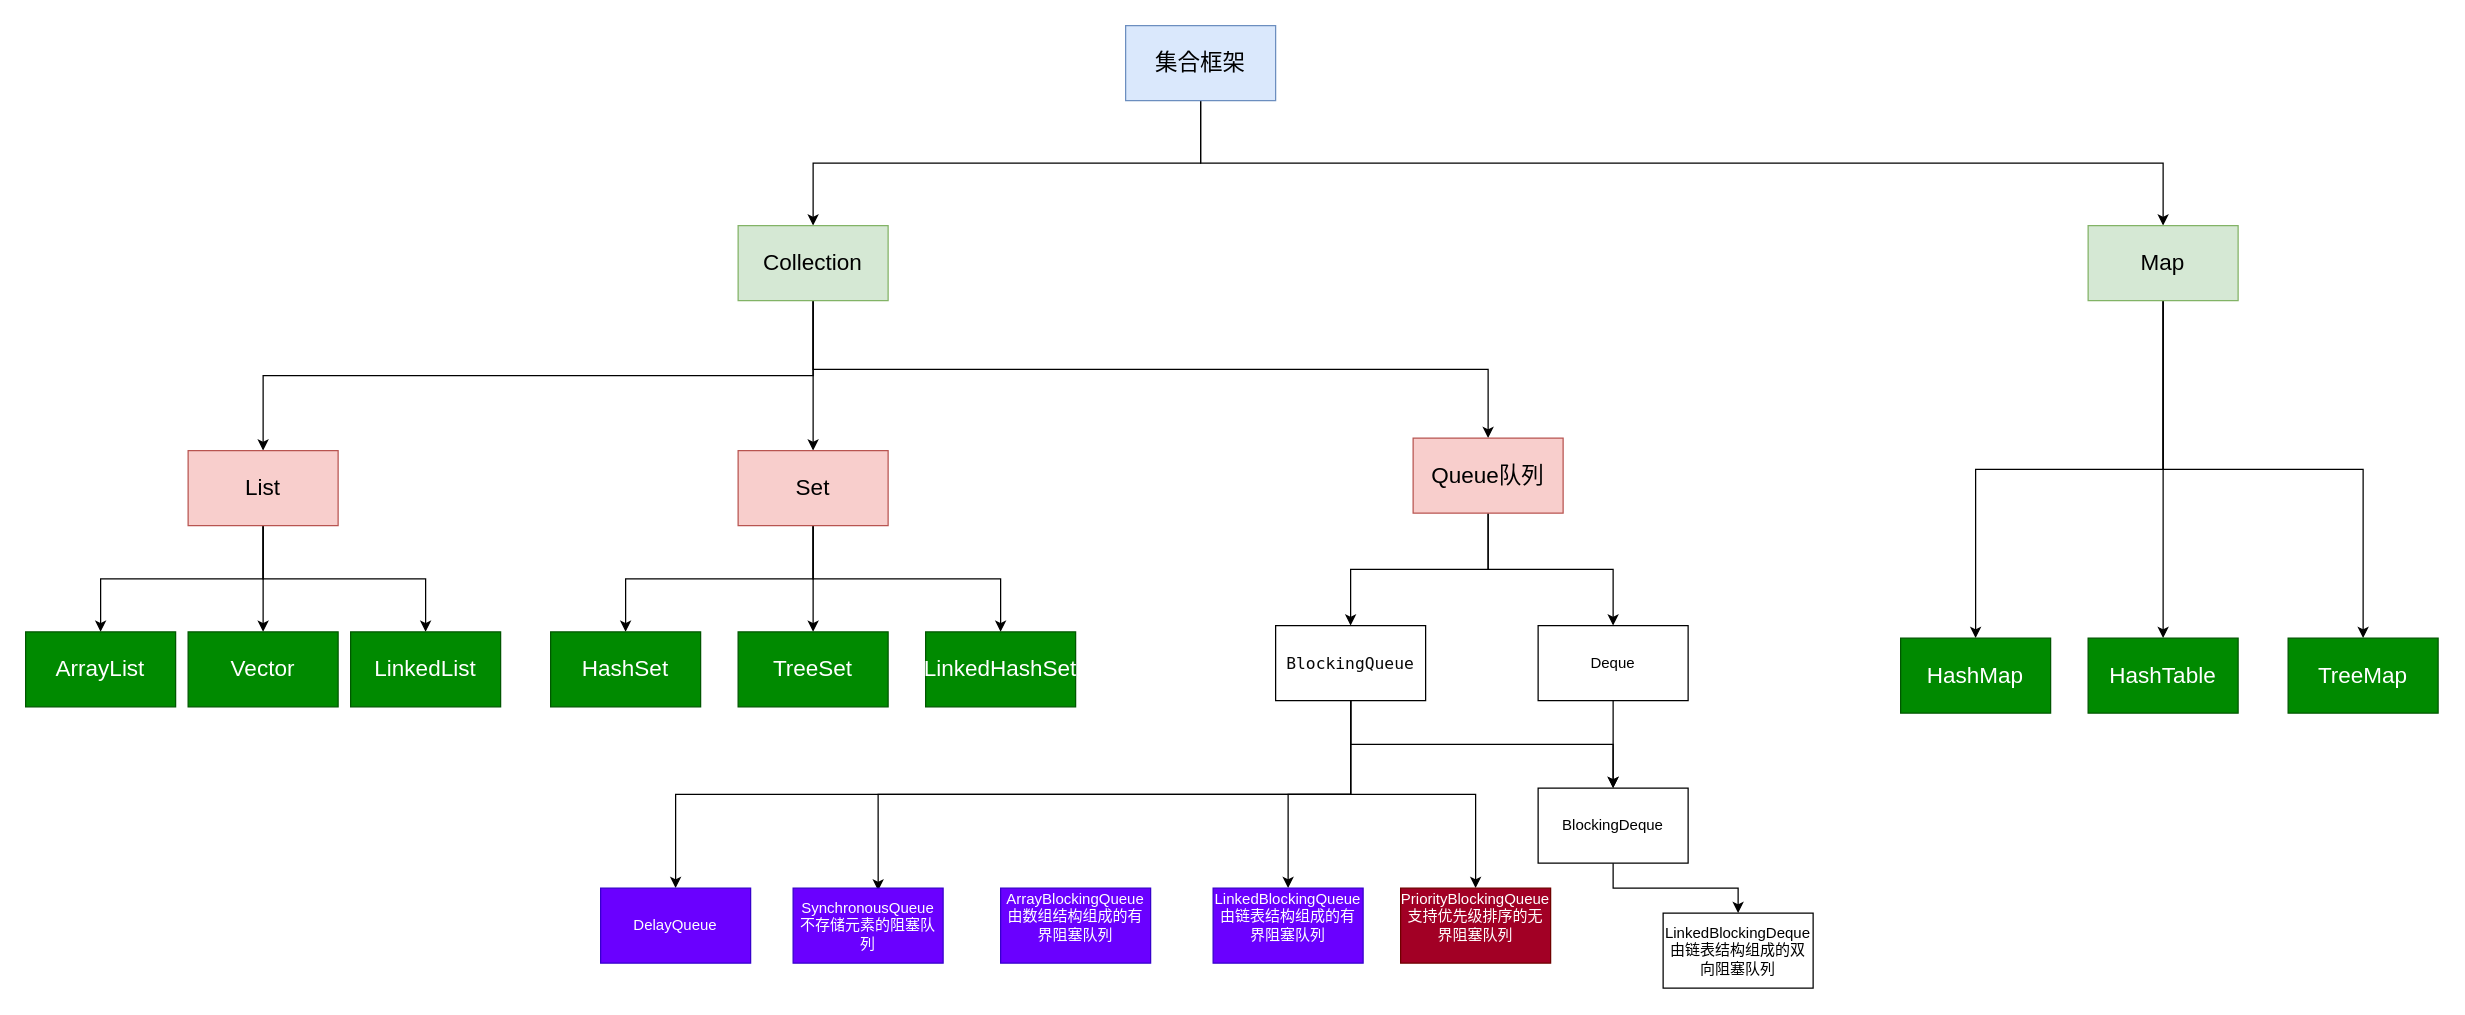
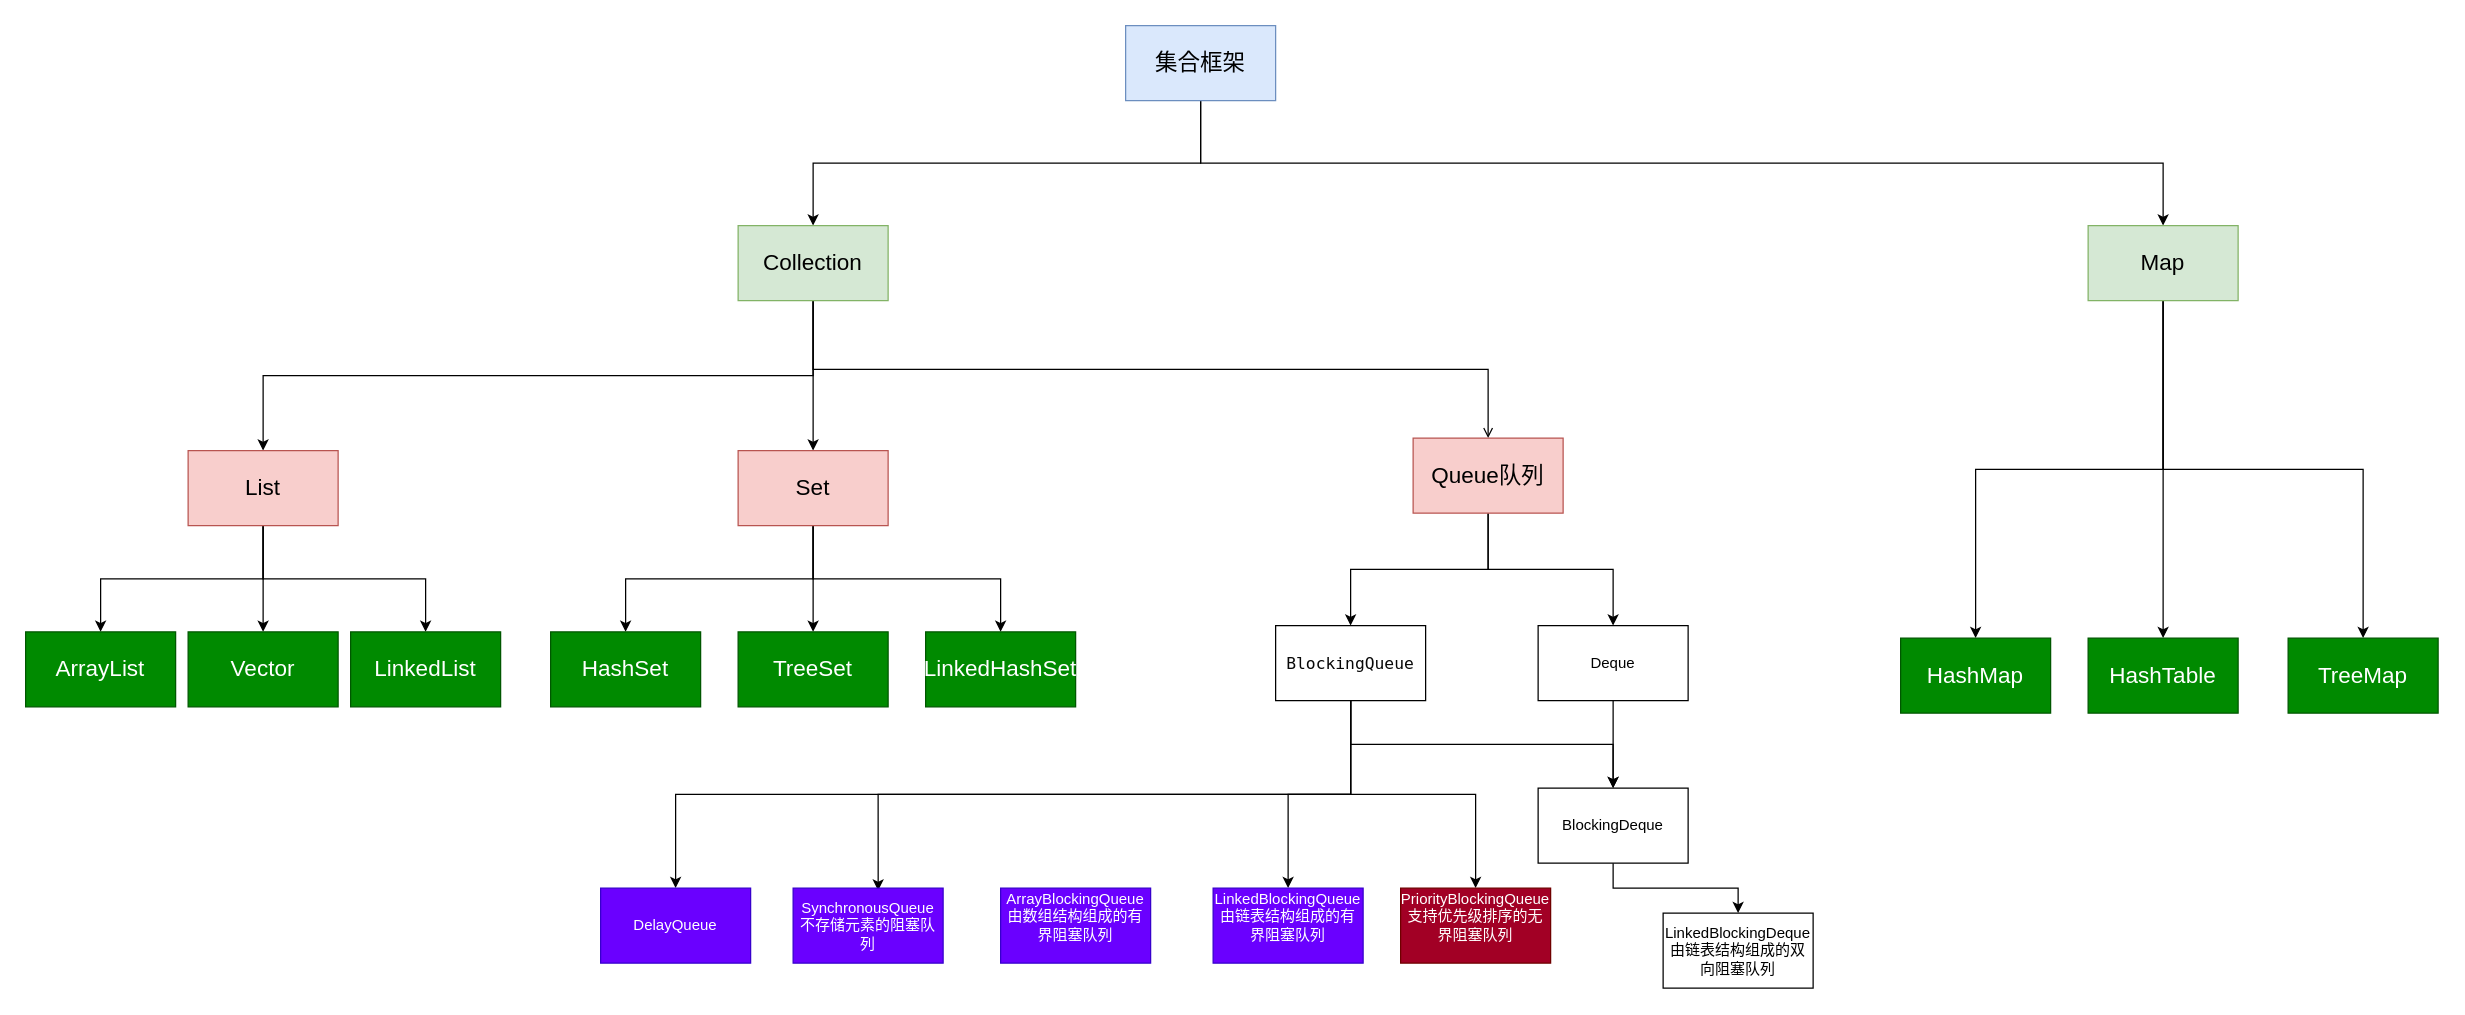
edge "Collection" -> "Queue队列": arrowhead classic -> open
